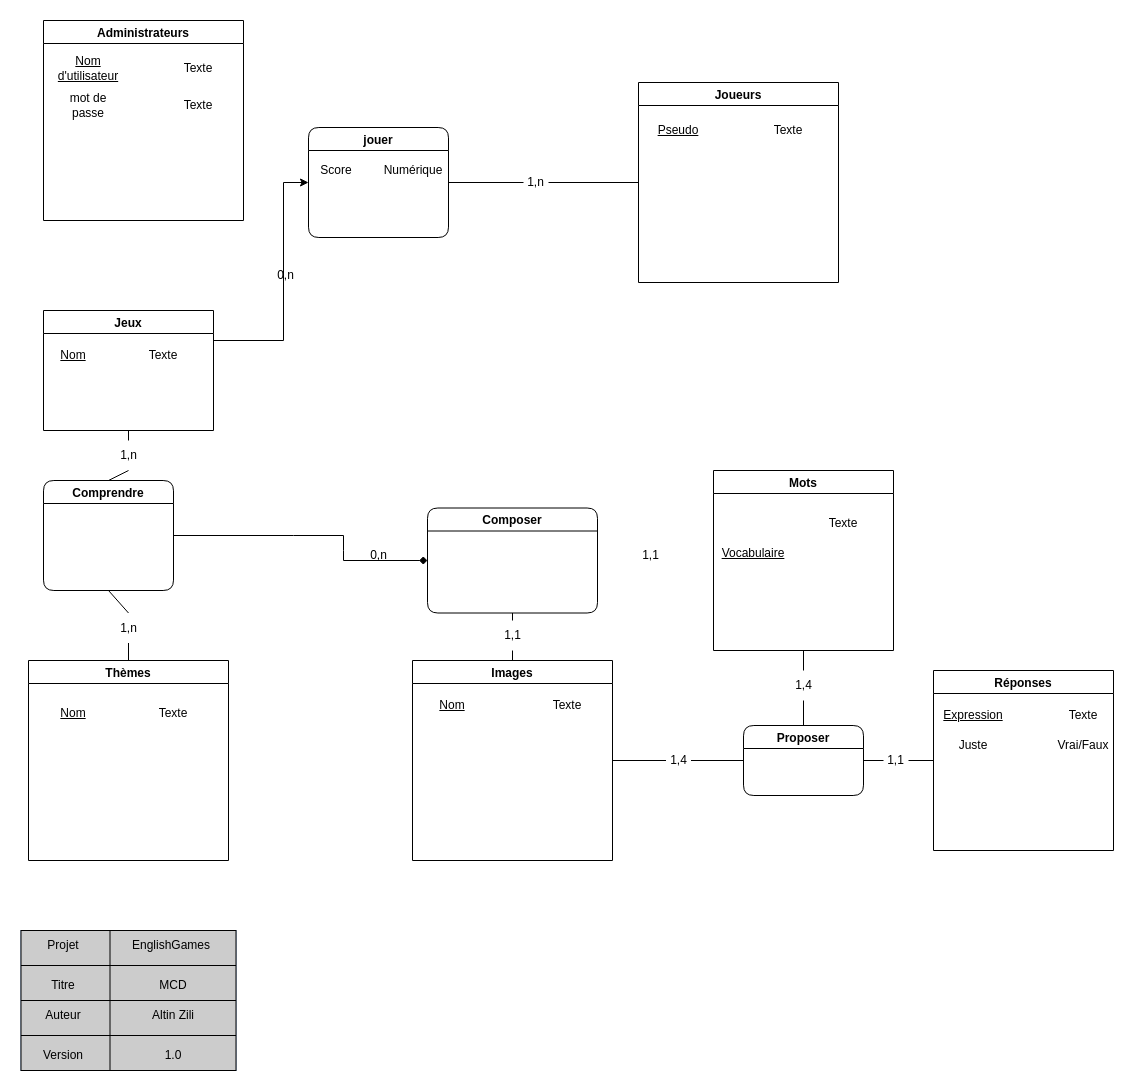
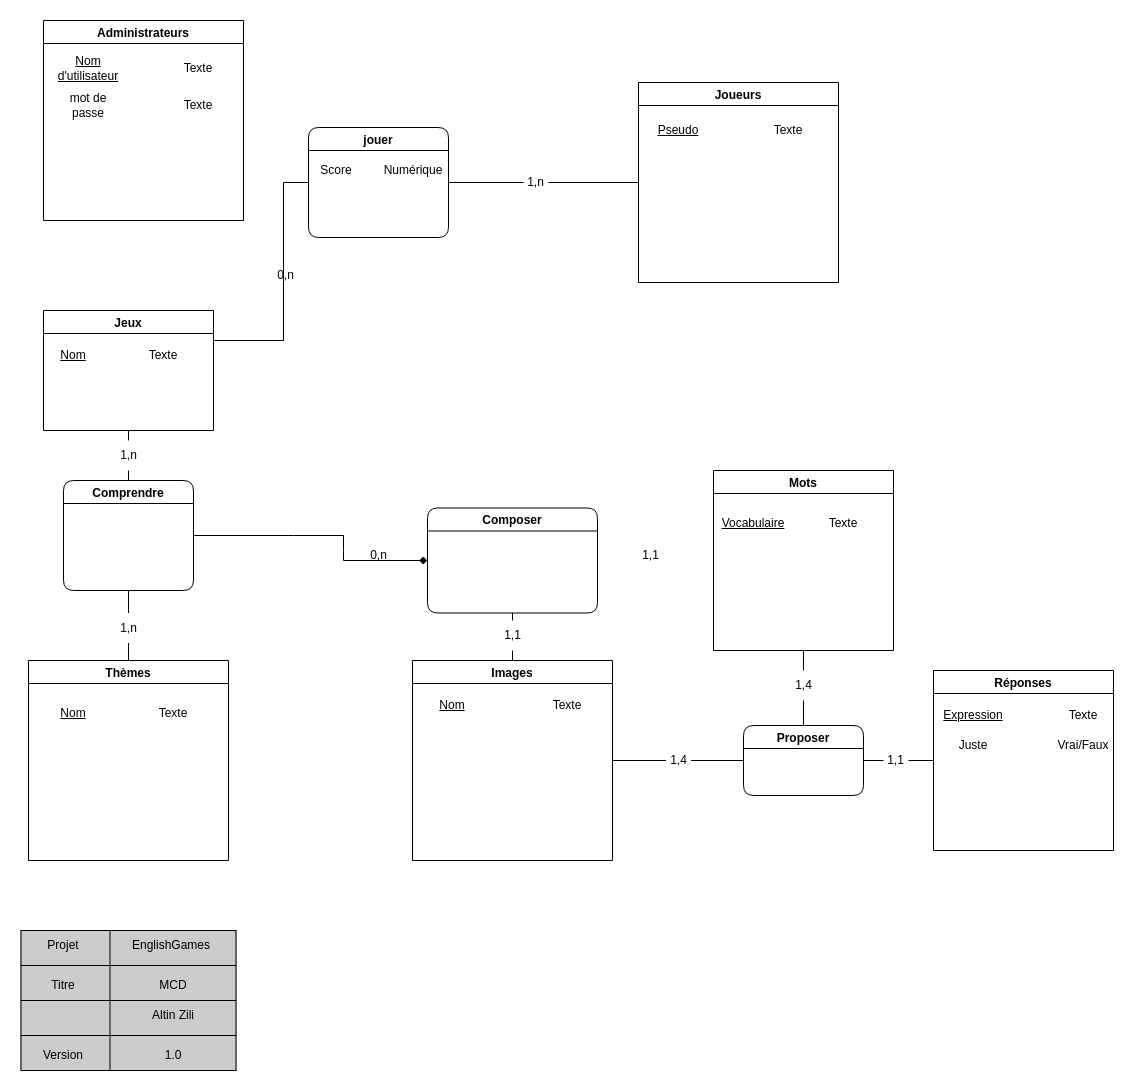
edge "Jeux" -> "jouer": arrowhead classic -> none
node "Comprendre": moved (109, 536) -> (129, 536)
node "Vocabulaire": moved (754, 553) -> (754, 523)
node "Auteur": removed
